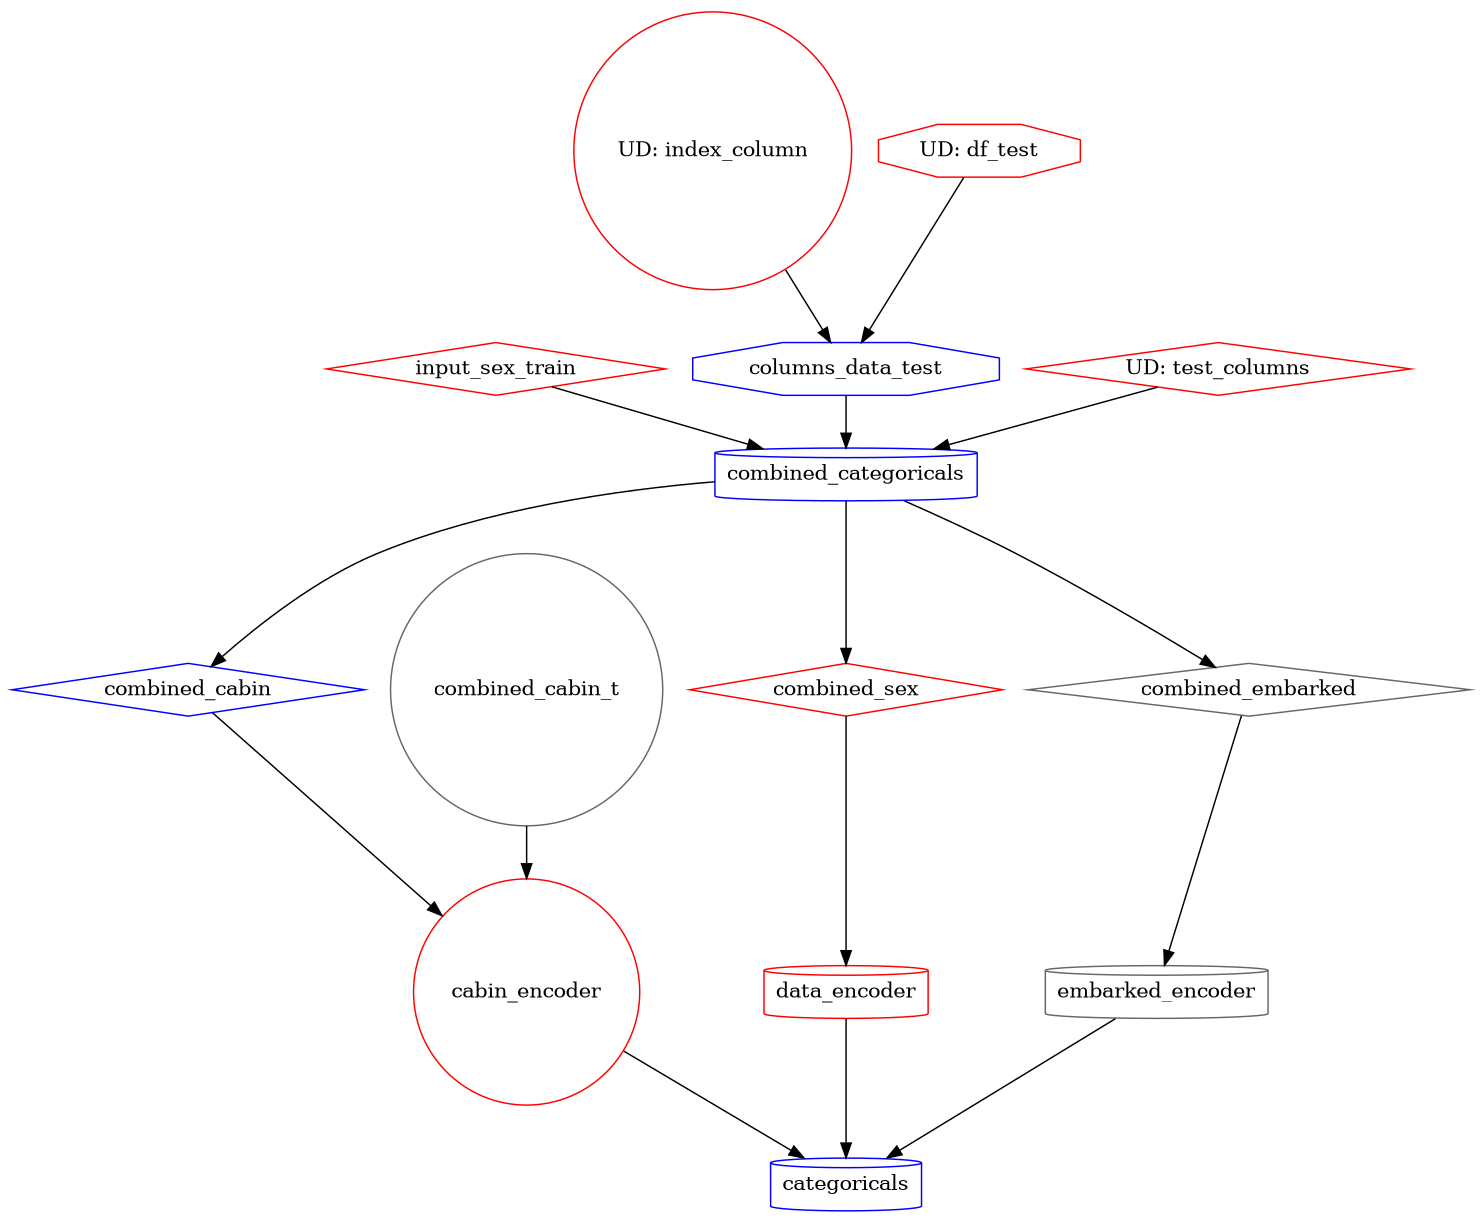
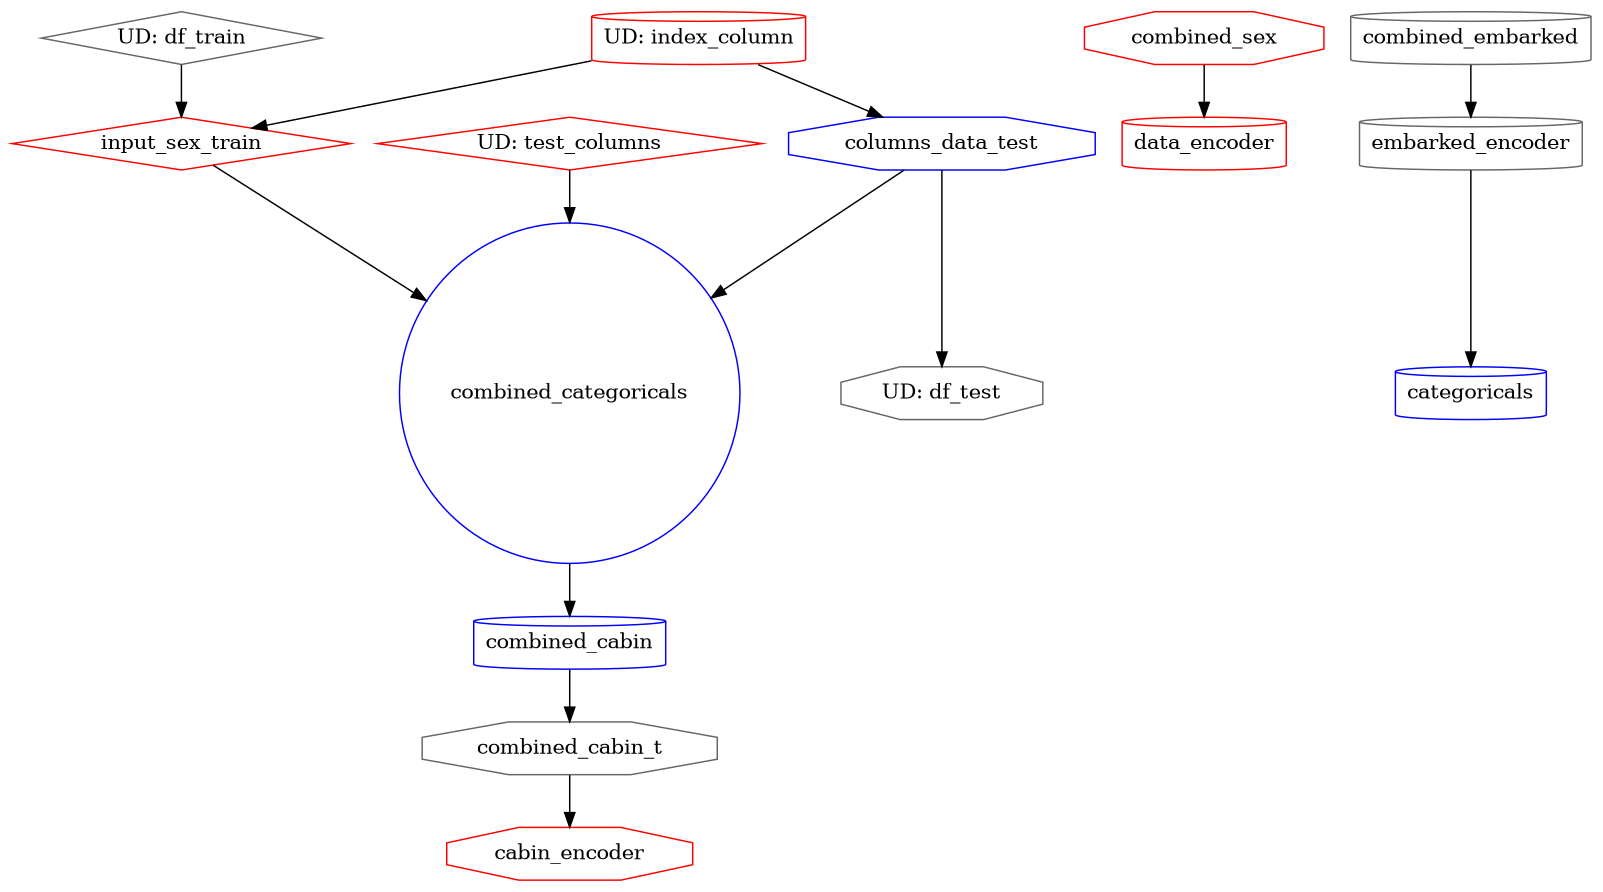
node "UD: df_train": added
edge "UD: index_column" -> "input_sex_train": added
node "UD: index_column": shape circle -> cylinder
node "UD: df_test": color red -> gray40
edge "UD: df_test" -> "columns_data_test": reversed
node "combined_categoricals": shape cylinder -> circle
edge "combined_categoricals" -> "combined_sex": removed
edge "combined_categoricals" -> "combined_embarked": removed
node "combined_cabin": shape diamond -> cylinder
node "combined_cabin_t": shape circle -> octagon
node "combined_sex": shape diamond -> octagon
node "combined_embarked": shape diamond -> cylinder
edge "combined_cabin" -> "cabin_encoder": now "combined_cabin" -> "combined_cabin_t"
node "cabin_encoder": shape circle -> octagon
edge "data_encoder" -> "categoricals": removed
edge "cabin_encoder" -> "categoricals": removed
